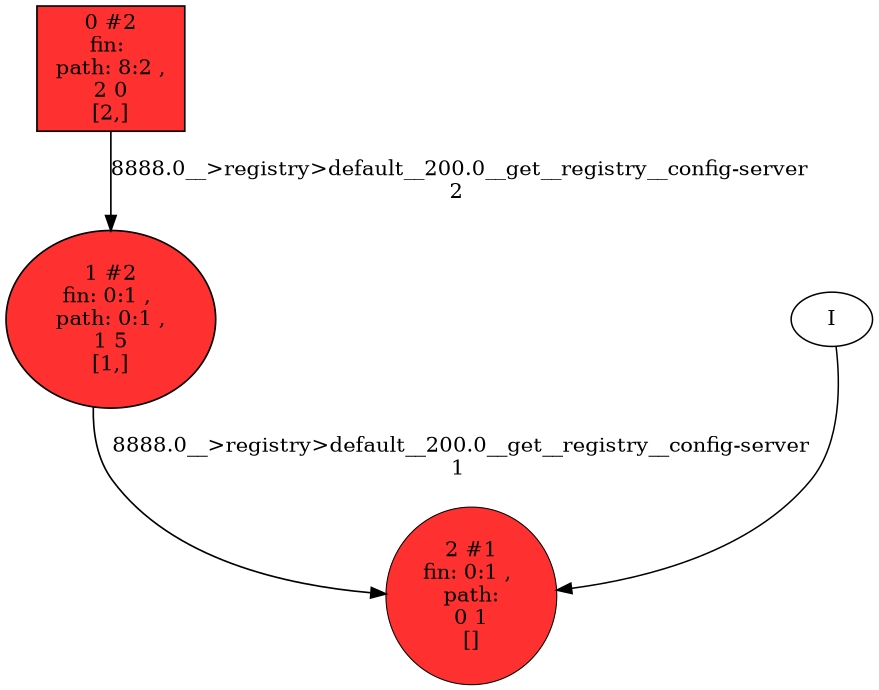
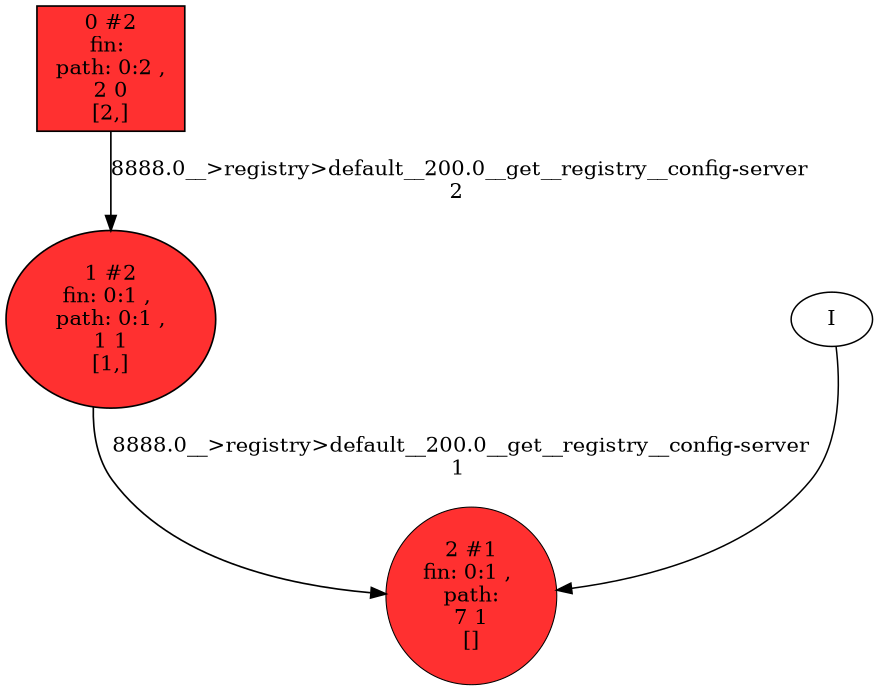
node "0 #2 fin: path: 8:2 , 2 0 [2,]": label "0 #2 fin: path: 8:2 , 2 0 [2,]" -> "0 #2 fin: path: 0:2 , 2 0 [2,]"
node "1 #2 fin: 0:1 , path: 0:1 , 1 5 [1,]": label "1 #2 fin: 0:1 , path: 0:1 , 1 5 [1,]" -> "1 #2 fin: 0:1 , path: 0:1 , 1 1 [1,]"
node "2 #1 fin: 0:1 , path: 0 1 []": label "2 #1 fin: 0:1 , path: 0 1 []" -> "2 #1 fin: 0:1 , path: 7 1 []"
